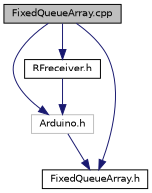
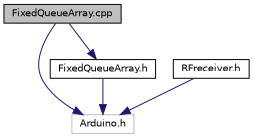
edge "FixedQueueArray.cpp" -> "RFreceiver.h": removed
edge "Arduino.h" -> "FixedQueueArray.h": reversed
